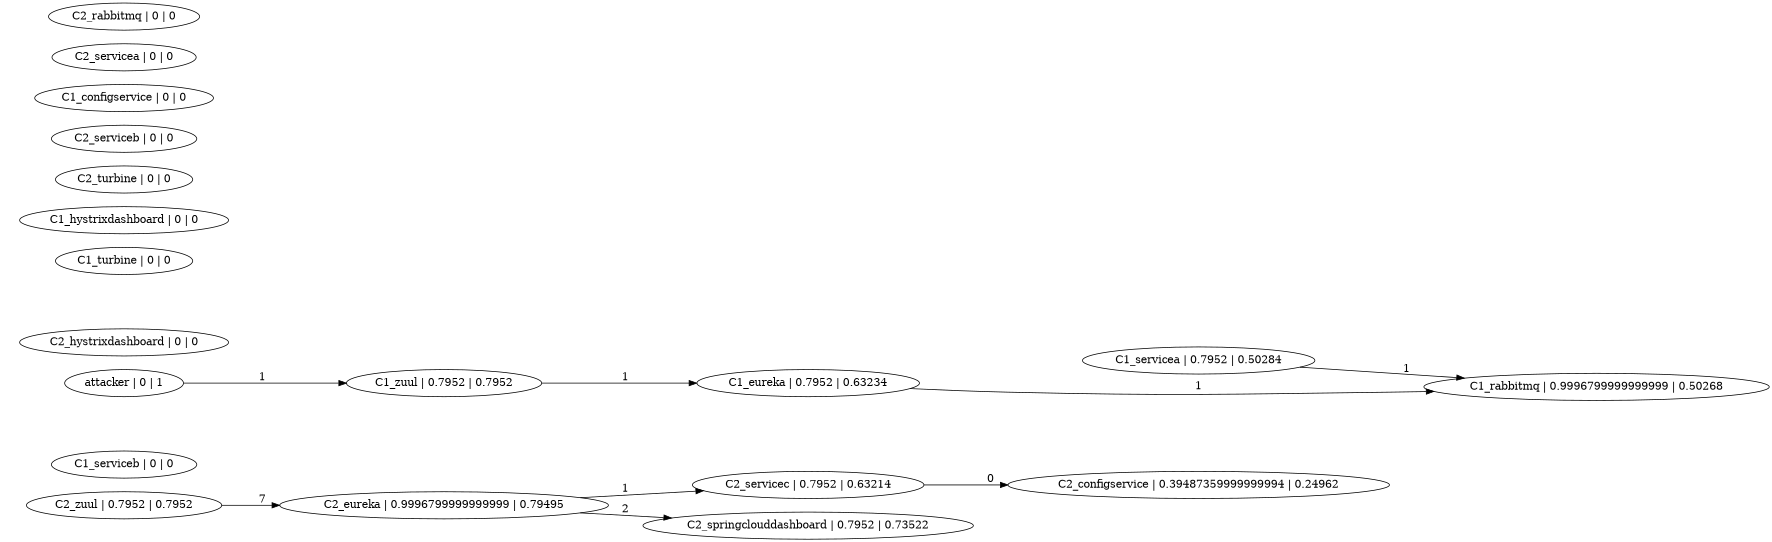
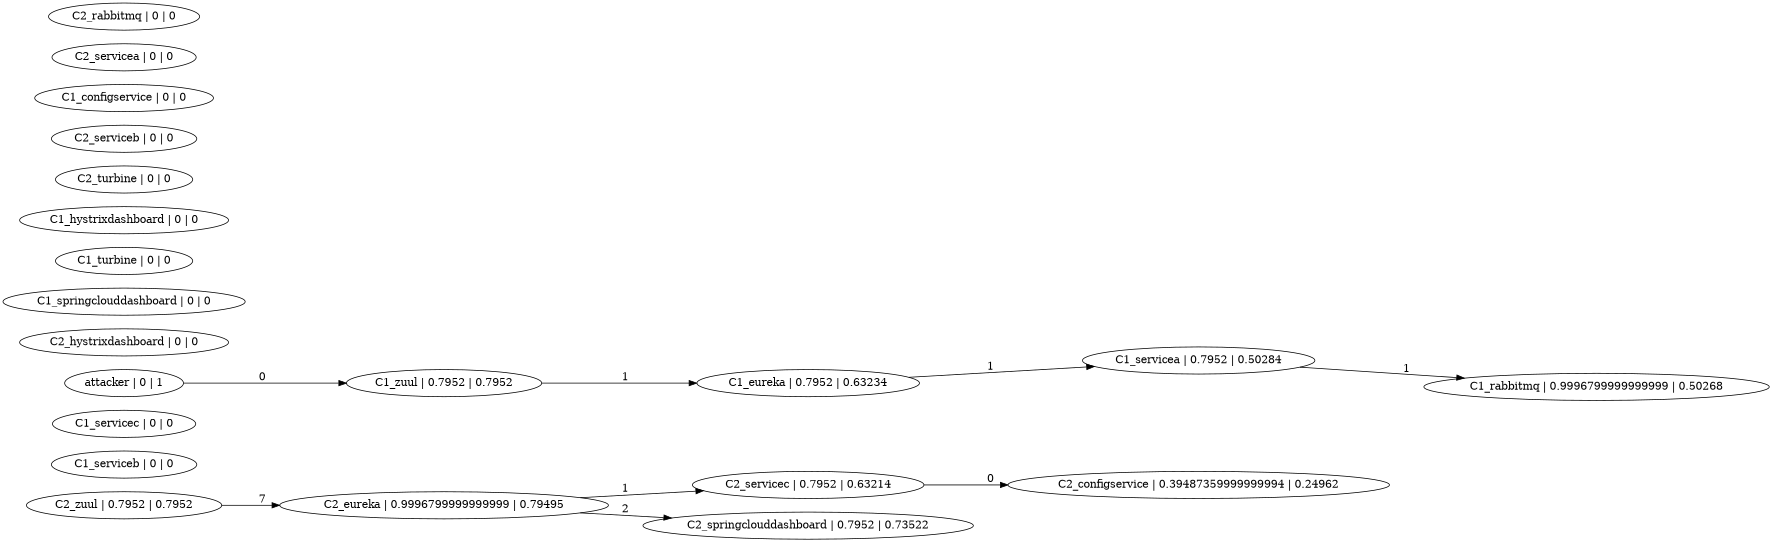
node "C1_springclouddashboard | 0 | 0": added
edge "attacker | 0 | 1" -> "C1_zuul | 0.7952 | 0.7952": label "1" -> "0"
edge "C1_eureka | 0.7952 | 0.63234" -> "C1_rabbitmq | 0.9996799999999999 | 0.50268": now "C1_eureka | 0.7952 | 0.63234" -> "C1_servicea | 0.7952 | 0.50284"
node "C1_servicec | 0 | 0": added
